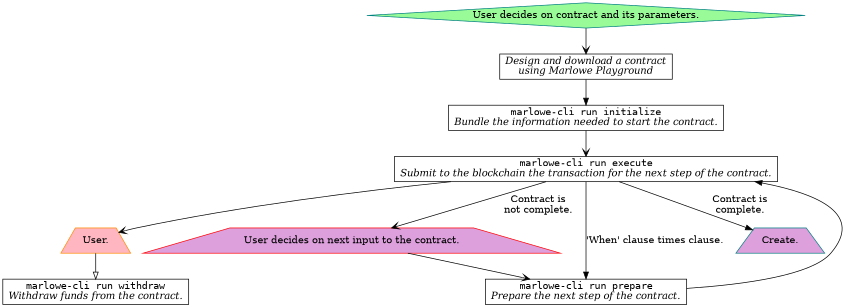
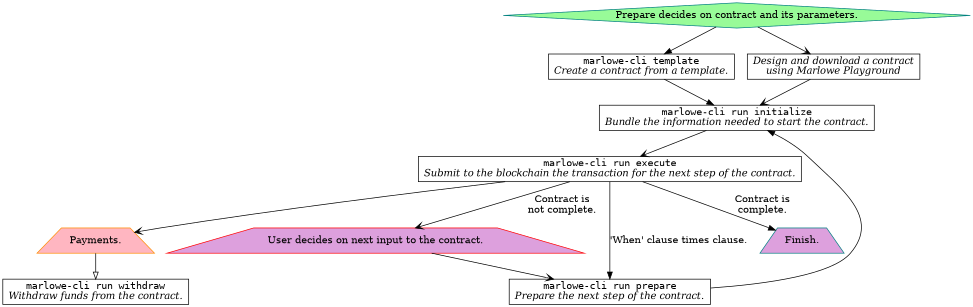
node "User decides on contract and its parameters.": label "User decides on contract and its parameters." -> "Prepare decides on contract and its parameters."
node "marlowe-cli template": added
edge "Design and download a contract" -> "marlowe-cli run initialize": arrowhead normal -> vee
node "User.": label "User." -> "Payments."
node "Create.": label "Create." -> "Finish."
edge "marlowe-cli run prepare" -> "marlowe-cli run execute": now "marlowe-cli run prepare" -> "marlowe-cli run initialize"
